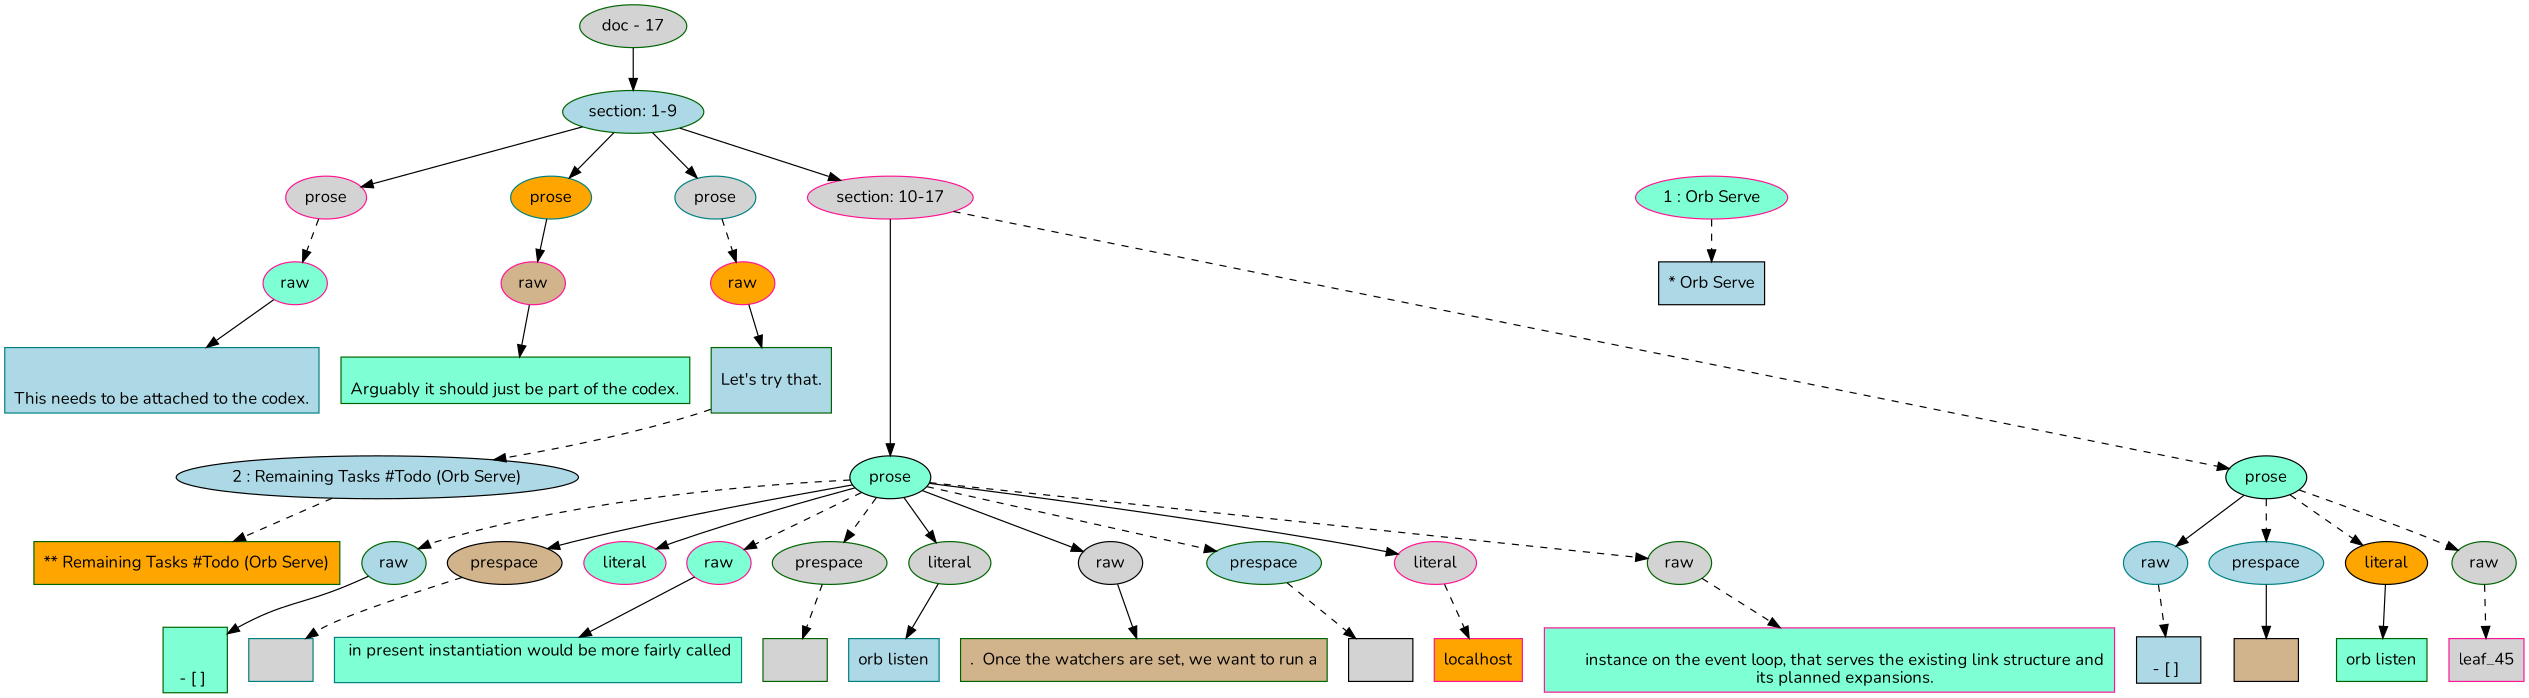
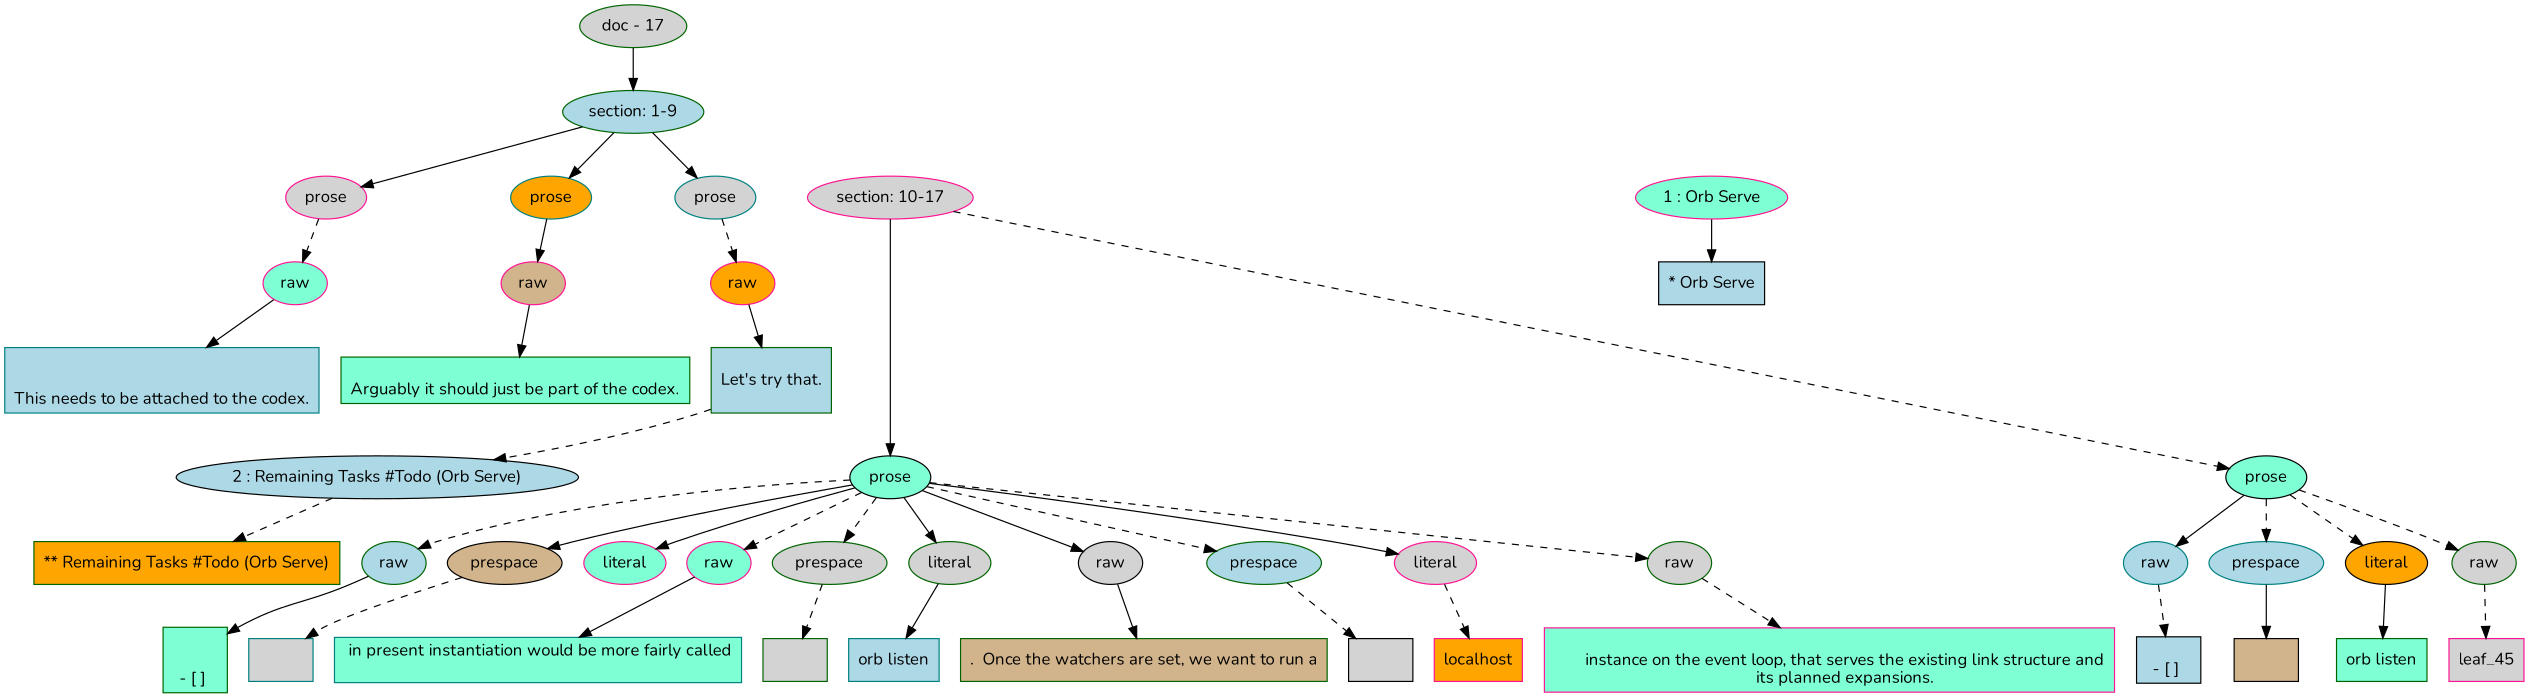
edge "section: 1-9" -> "section: 10-17": removed
edge "1 : Orb Serve" -> "* Orb Serve": style dashed -> solid
